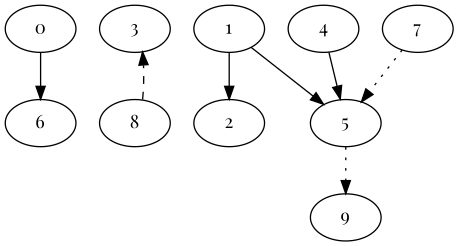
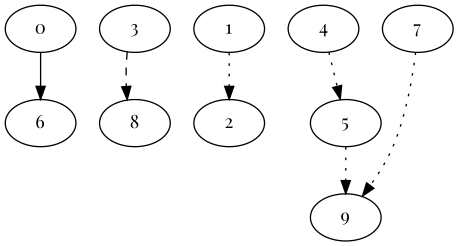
edge "4" -> "5": style solid -> dotted
edge "1" -> "2": style solid -> dotted
edge "7" -> "5": now "7" -> "9"
edge "1" -> "5": removed
edge "8" -> "3": reversed
